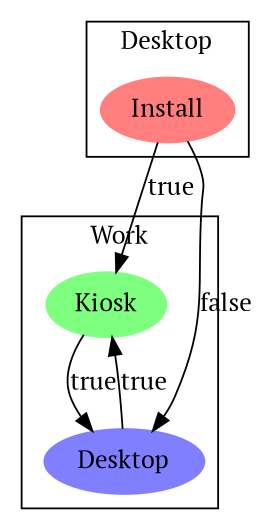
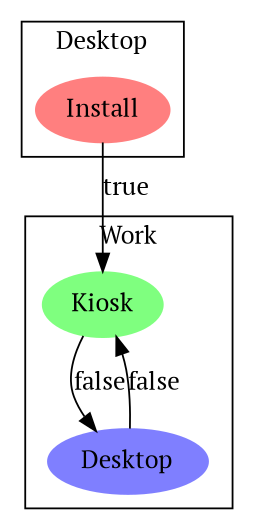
edge "Install" -> "Desktop": removed, label "false"
edge "Kiosk" -> "Desktop": label "true" -> "false"
edge "Desktop" -> "Kiosk": label "true" -> "false"
